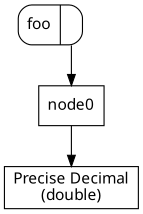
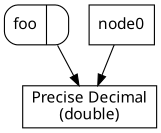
edge "foo" -> "node0": now "foo" -> "Precise Decimal (double)"
